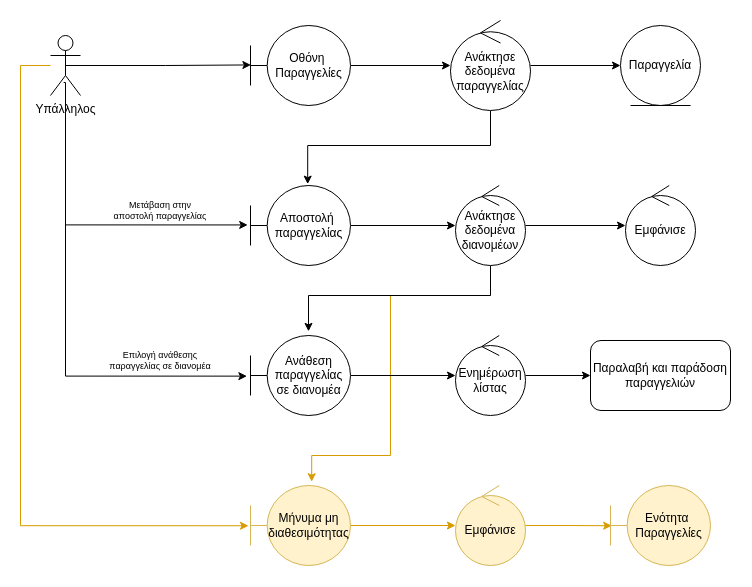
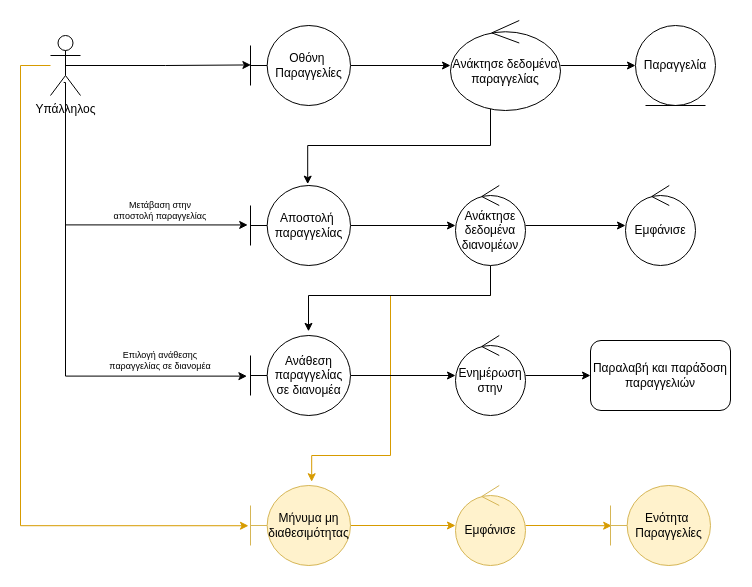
node "Ανάκτησε δεδομένα παραγγελίας": size 80x90 -> 110x90
node "Παραγγελία": moved (661, 66) -> (676, 66)
node "Ενημέρωση λίστας": label "Ενημέρωση λίστας" -> "Ενημέρωση στην"
